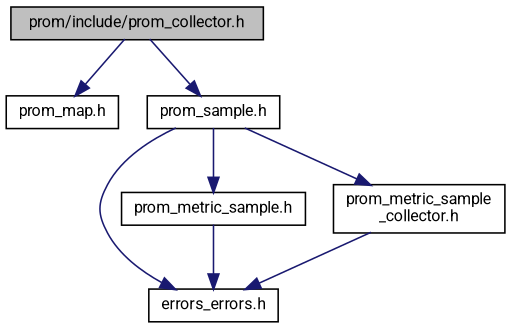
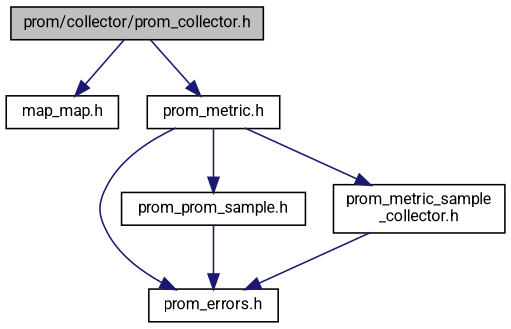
node "prom/include/prom_collector.h": label "prom/include/prom_collector.h" -> "prom/collector/prom_collector.h"
node "prom_map.h": label "prom_map.h" -> "map_map.h"
node "prom_sample.h": label "prom_sample.h" -> "prom_metric.h"
node "prom_metric_sample.h": label "prom_metric_sample.h" -> "prom_prom_sample.h"
node "errors_errors.h": label "errors_errors.h" -> "prom_errors.h"
